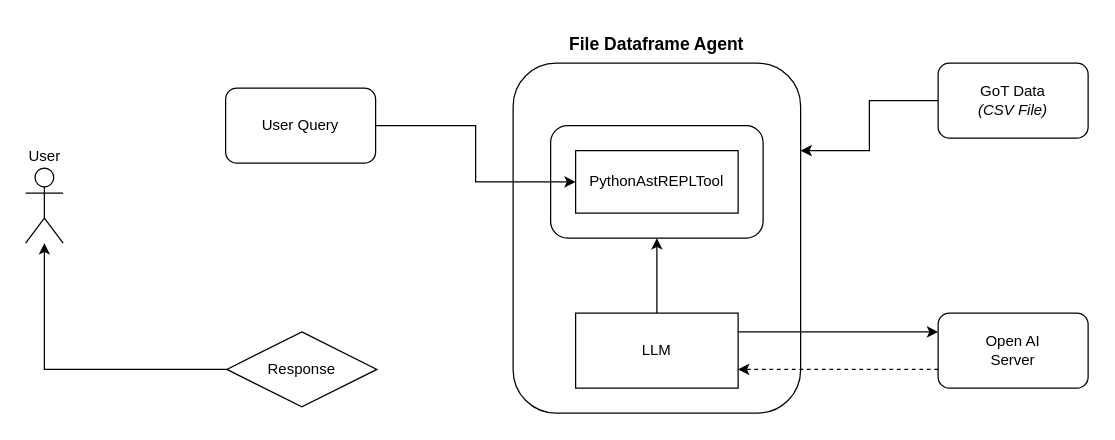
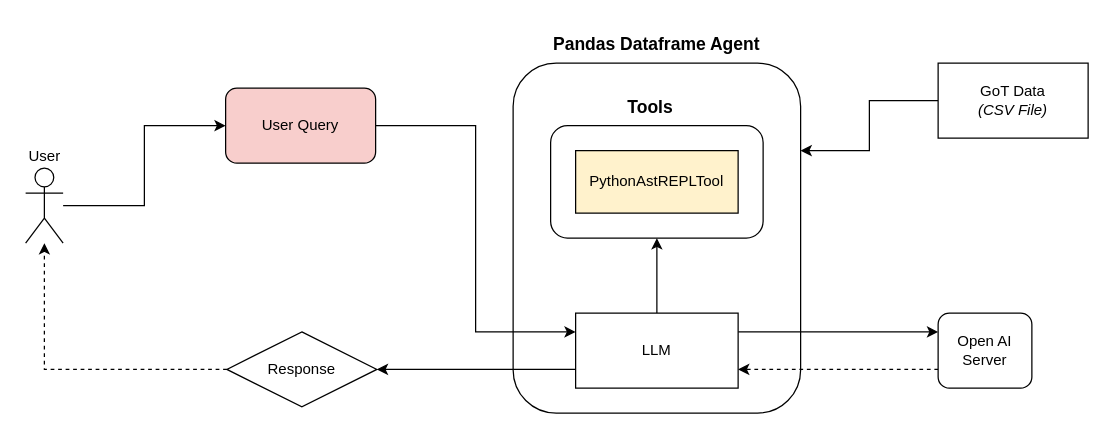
node "File Dataframe Agent": label "File Dataframe Agent" -> "Pandas Dataframe Agent"
node "GoT Data (CSV File)": shape rounded rectangle -> rectangle
node "Tools": added
node "User Query": fillcolor #ffffff -> #f8cecc
edge "User" -> "User Query": added
edge "User Query" -> "PythonAstREPLTool": now "User Query" -> "LLM"
node "PythonAstREPLTool": fillcolor #ffffff -> #fff2cc
node "Open AI Server": size 150x75 -> 94x75
edge "Response" -> "User": style solid -> dashed
edge "LLM" -> "Response": added
